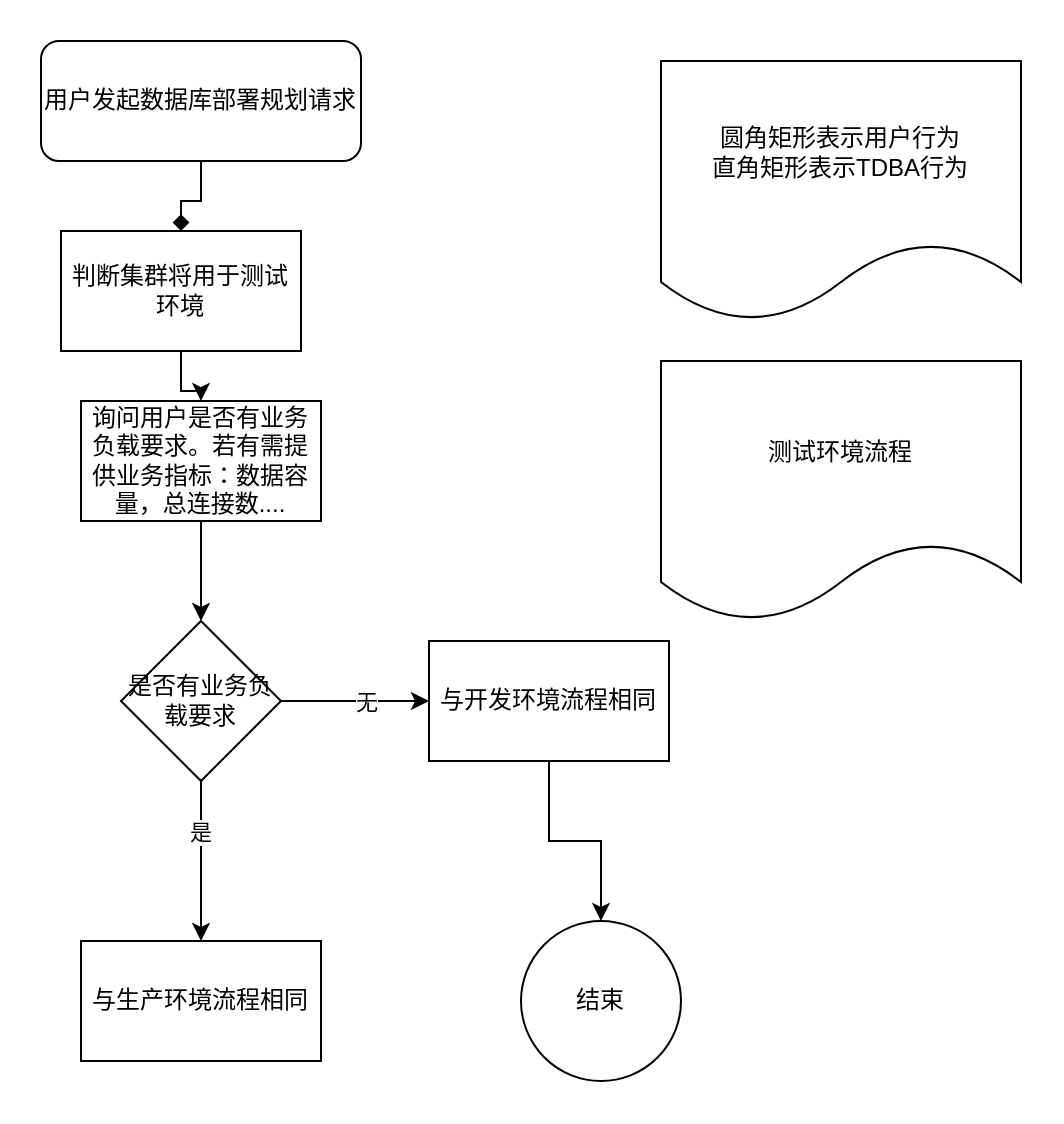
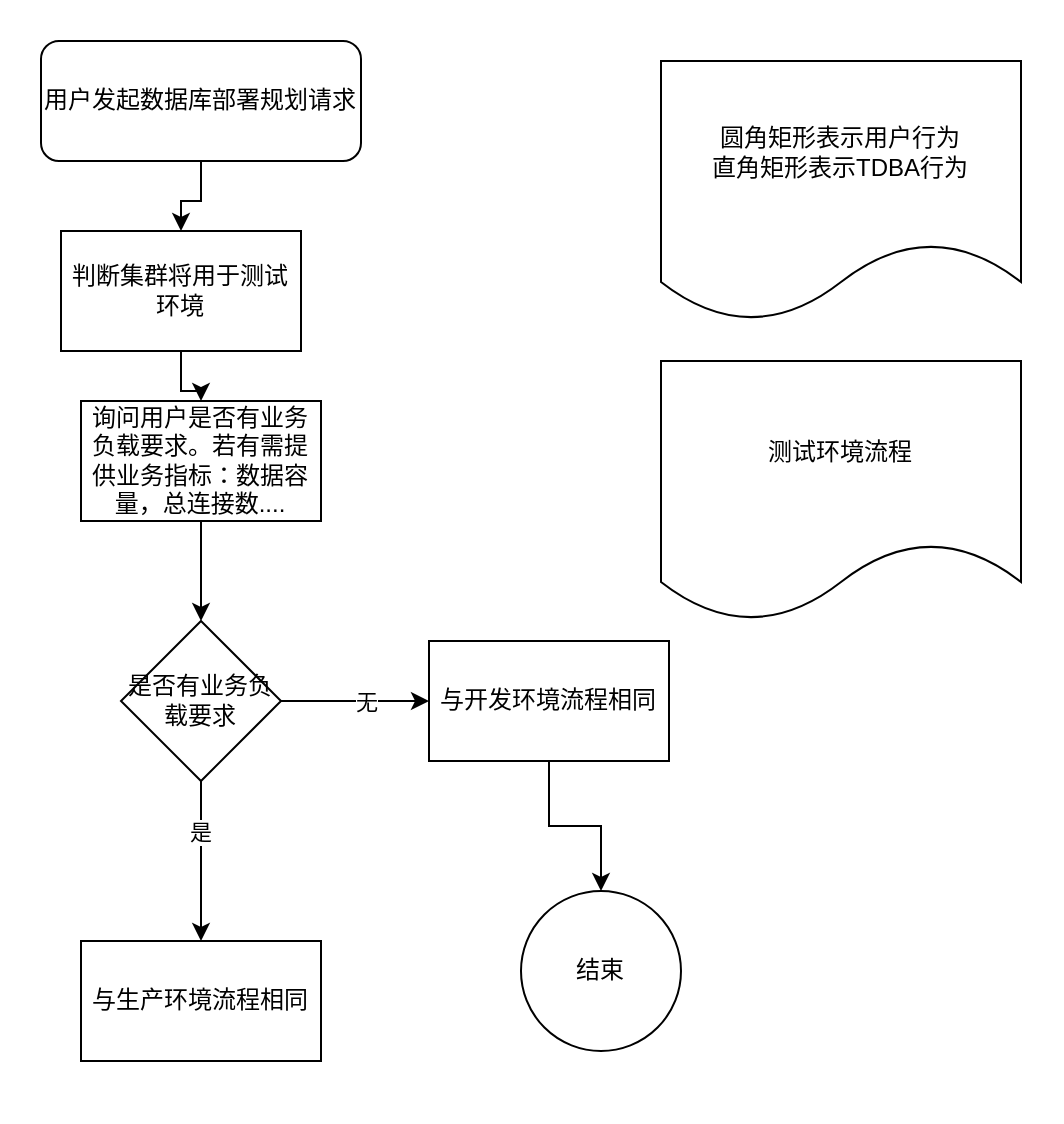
edge "用户发起数据库部署规划请求" -> "判断集群将用于测试环境": arrowhead diamond -> classic
node "结束": moved (601, 1001) -> (601, 971)
